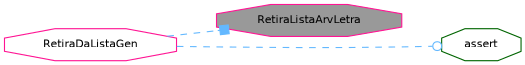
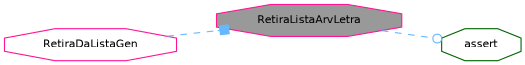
edge "RetiraDaListaGen" -> "assert": now "RetiraListaArvLetra" -> "assert"
